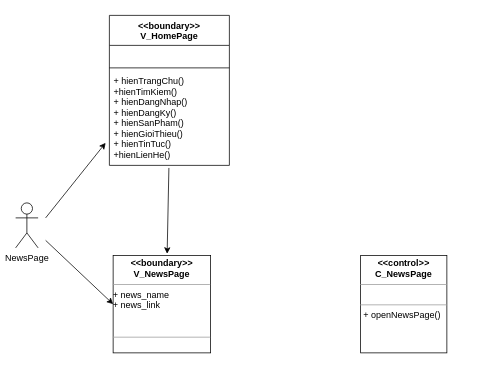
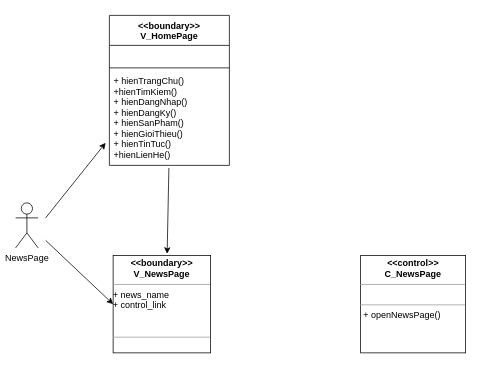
node "<<boundary>> V_NewsPage + news_name + news_link": label "<<boundary>> V_NewsPage + news_name + news_link" -> "<<boundary>> V_NewsPage + news_name + control_link"
node "<<control>> C_NewsPage + openNewsPage()": size 86x98 -> 105x98
